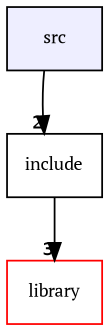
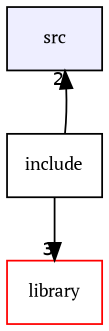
edge "src" -> "include": reversed
